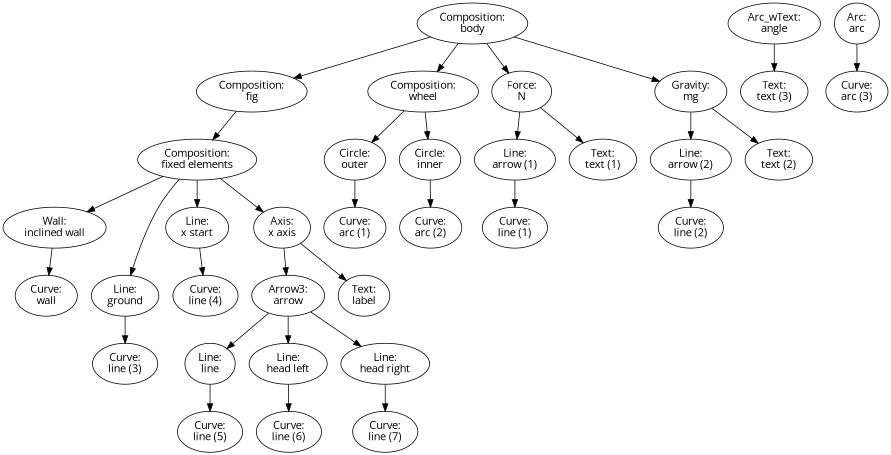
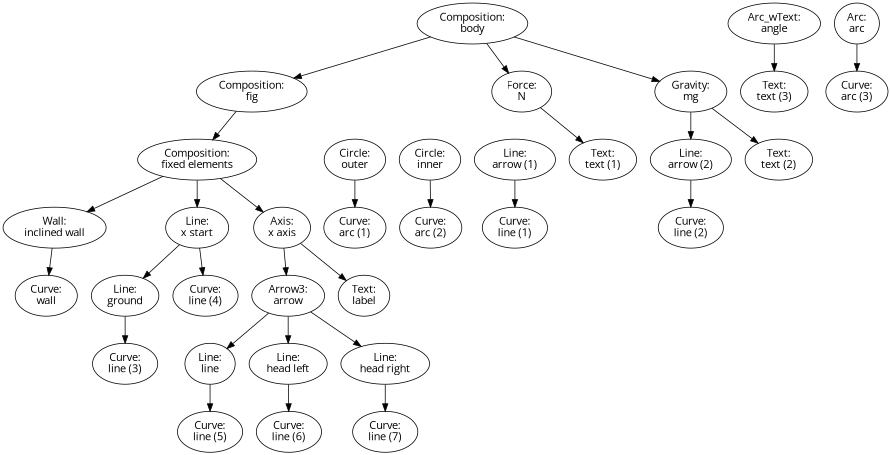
node "Composition: wheel": removed
edge "Force: N" -> "Line: arrow (1)": removed
edge "Composition: fixed elements" -> "Line: ground": now "Line: x start" -> "Line: ground"
